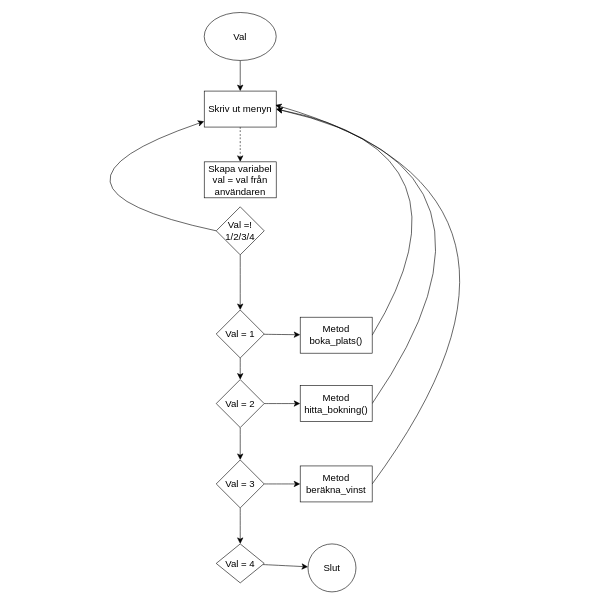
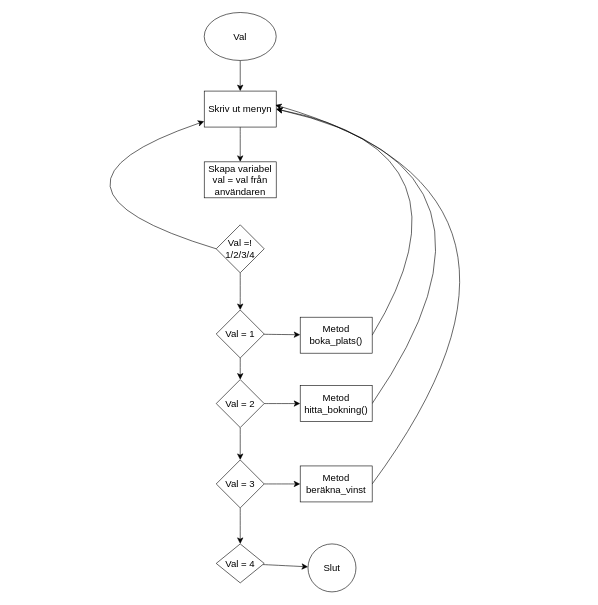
edge "Skriv ut menyn" -> "Skapa variabel val = val från användaren": style dashed -> solid
node "Val =! 1/2/3/4": moved (240, 231) -> (240, 249)
